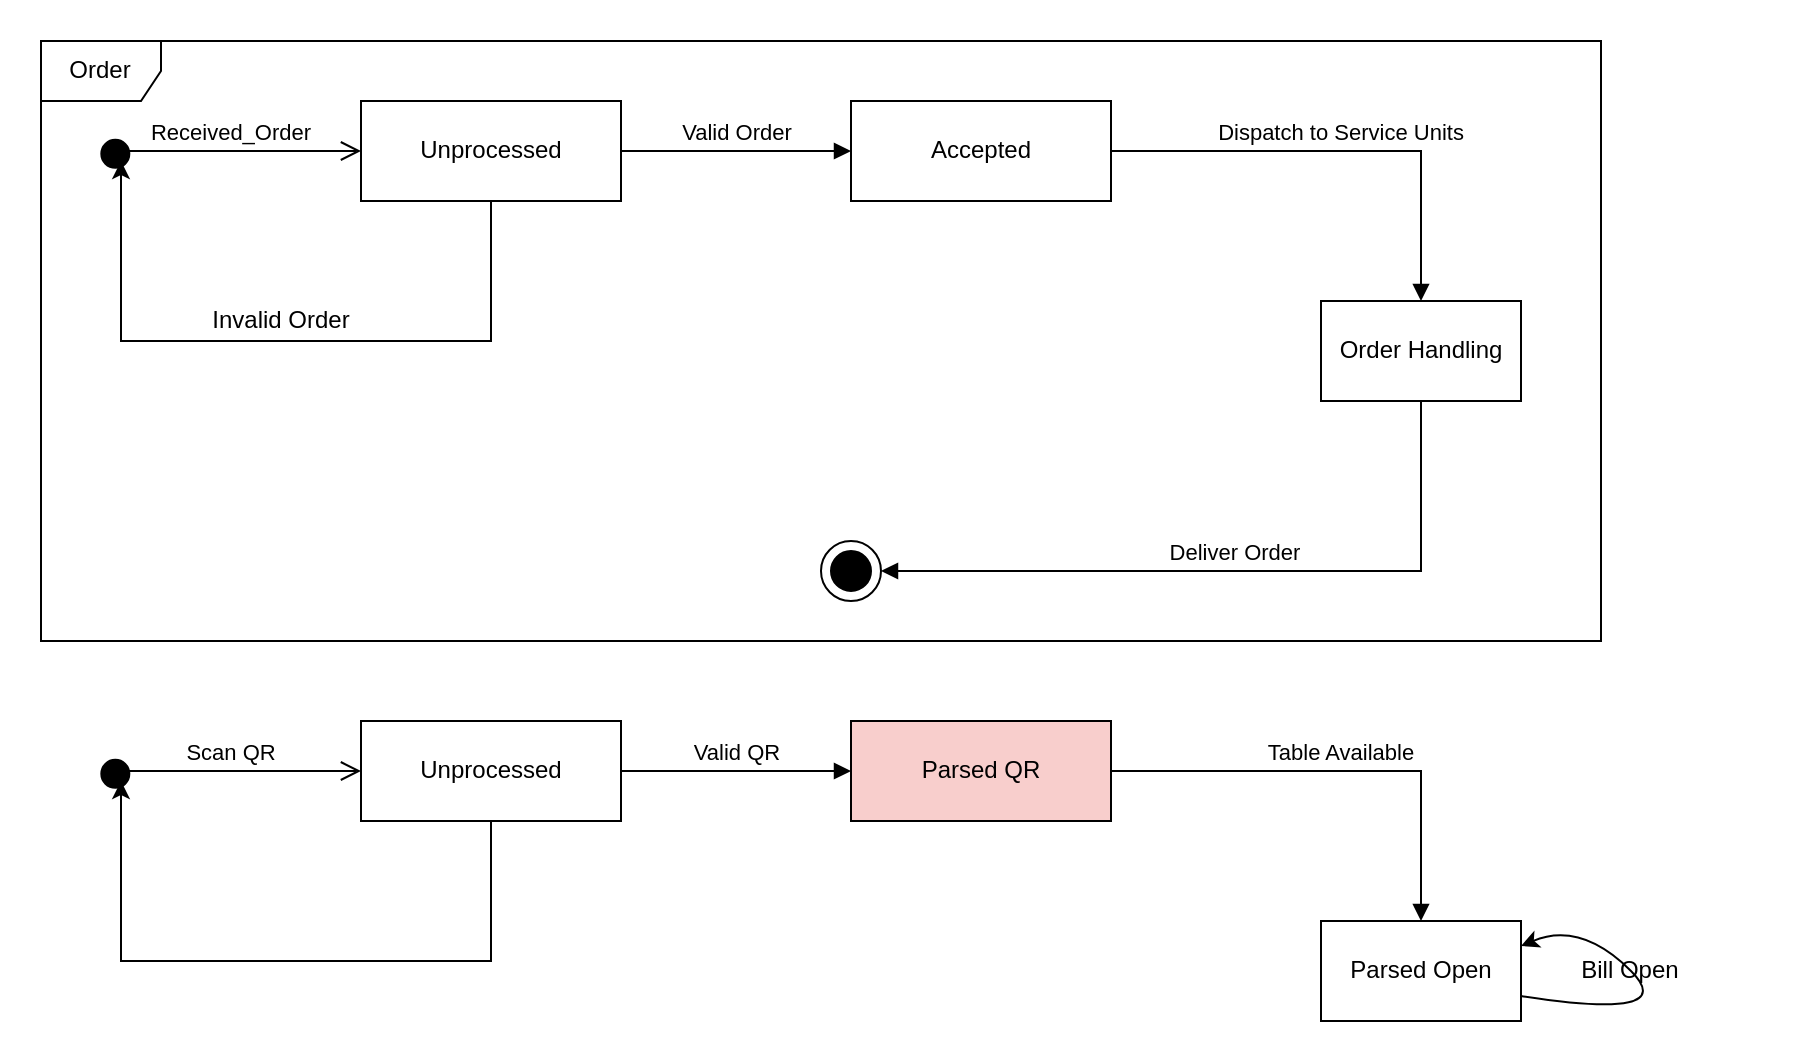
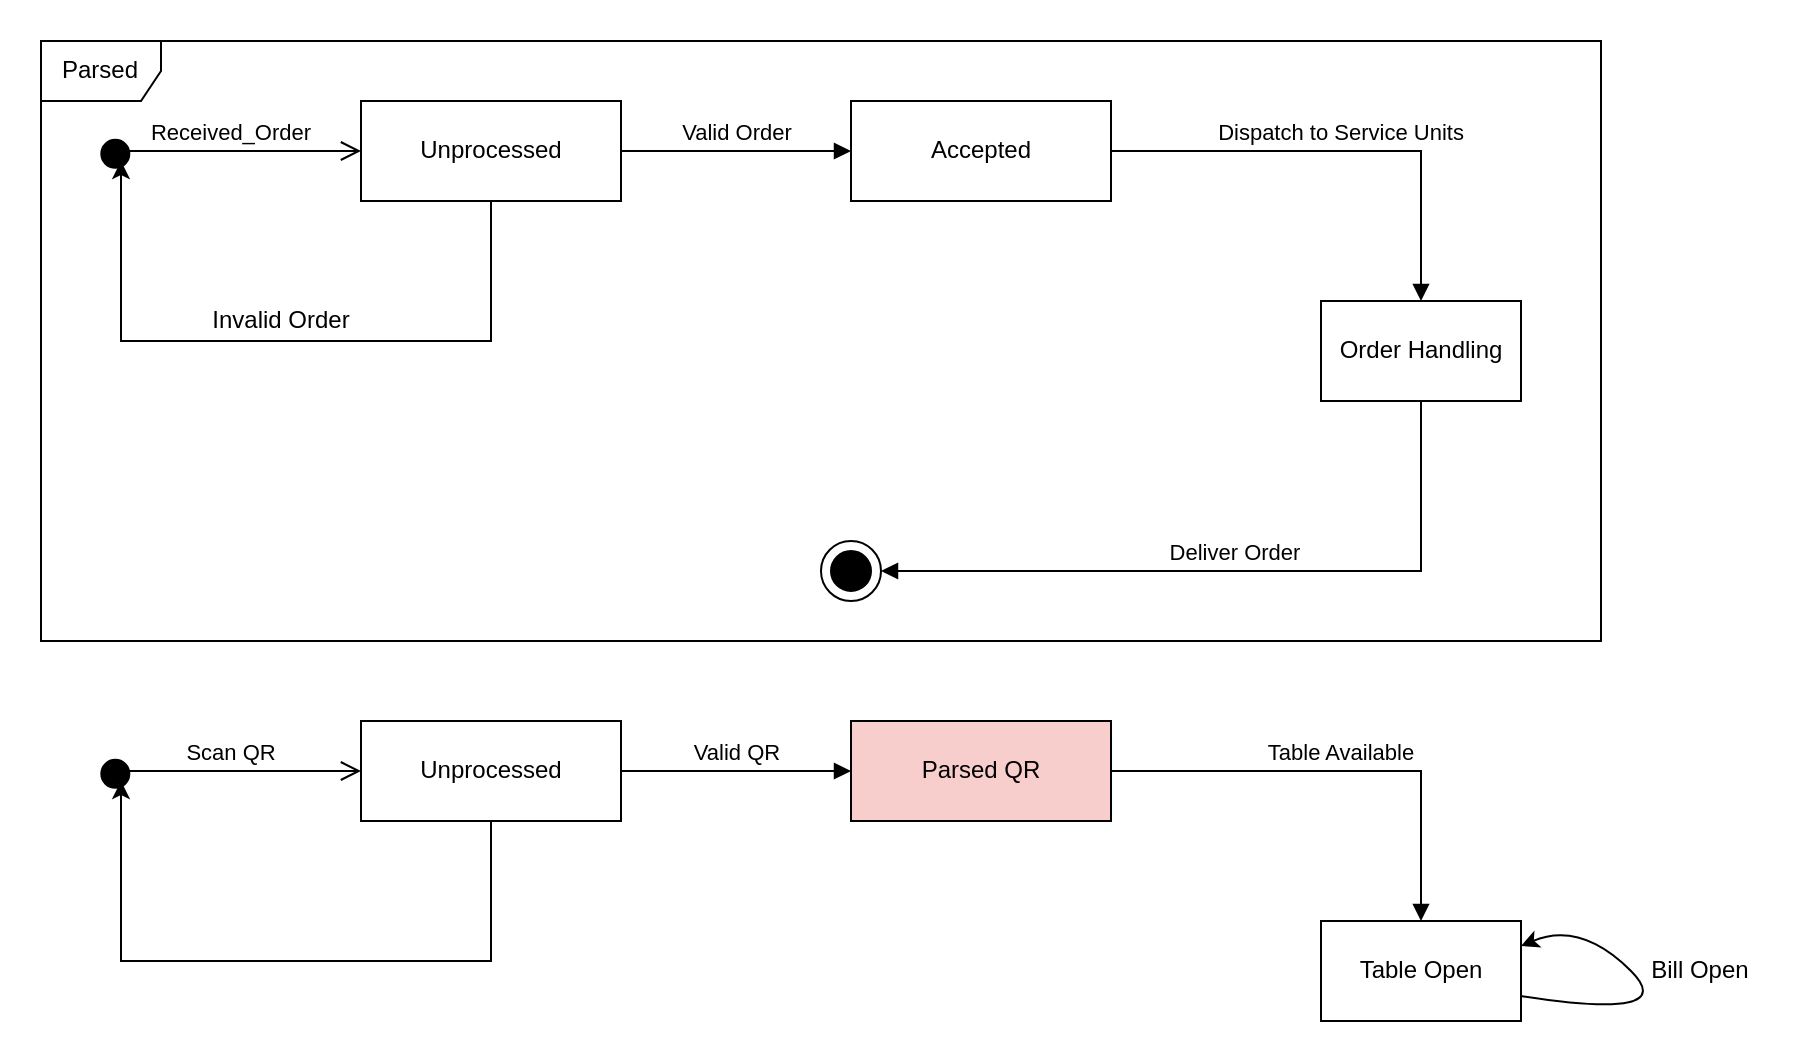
node "Order": label "Order" -> "Parsed"
node "Parsed Open": label "Parsed Open" -> "Table Open"
node "Bill Open": moved (1631, 971) -> (1701, 971)
